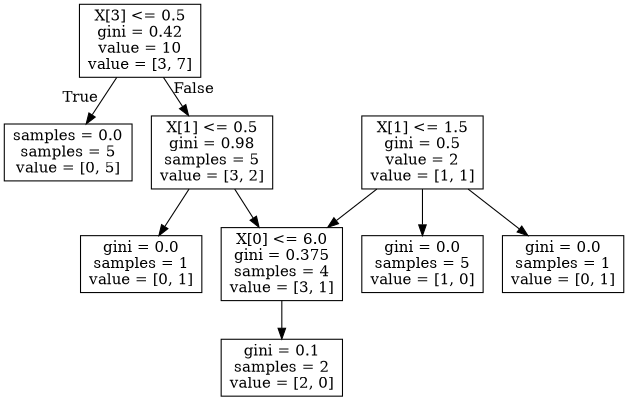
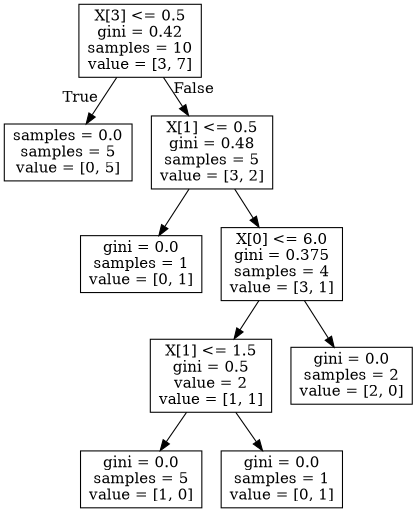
node "X[3] <= 0.5 gini = 0.42 value = 10 value = [3, 7]": label "X[3] <= 0.5 gini = 0.42 value = 10 value = [3, 7]" -> "X[3] <= 0.5 gini = 0.42 samples = 10 value = [3, 7]"
node "X[1] <= 0.5 gini = 0.98 samples = 5 value = [3, 2]": label "X[1] <= 0.5 gini = 0.98 samples = 5 value = [3, 2]" -> "X[1] <= 0.5 gini = 0.48 samples = 5 value = [3, 2]"
edge "X[1] <= 1.5 gini = 0.5 value = 2 value = [1, 1]" -> "X[0] <= 6.0 gini = 0.375 samples = 4 value = [3, 1]": reversed
node "gini = 0.1 samples = 2 value = [2, 0]": label "gini = 0.1 samples = 2 value = [2, 0]" -> "gini = 0.0 samples = 2 value = [2, 0]"
